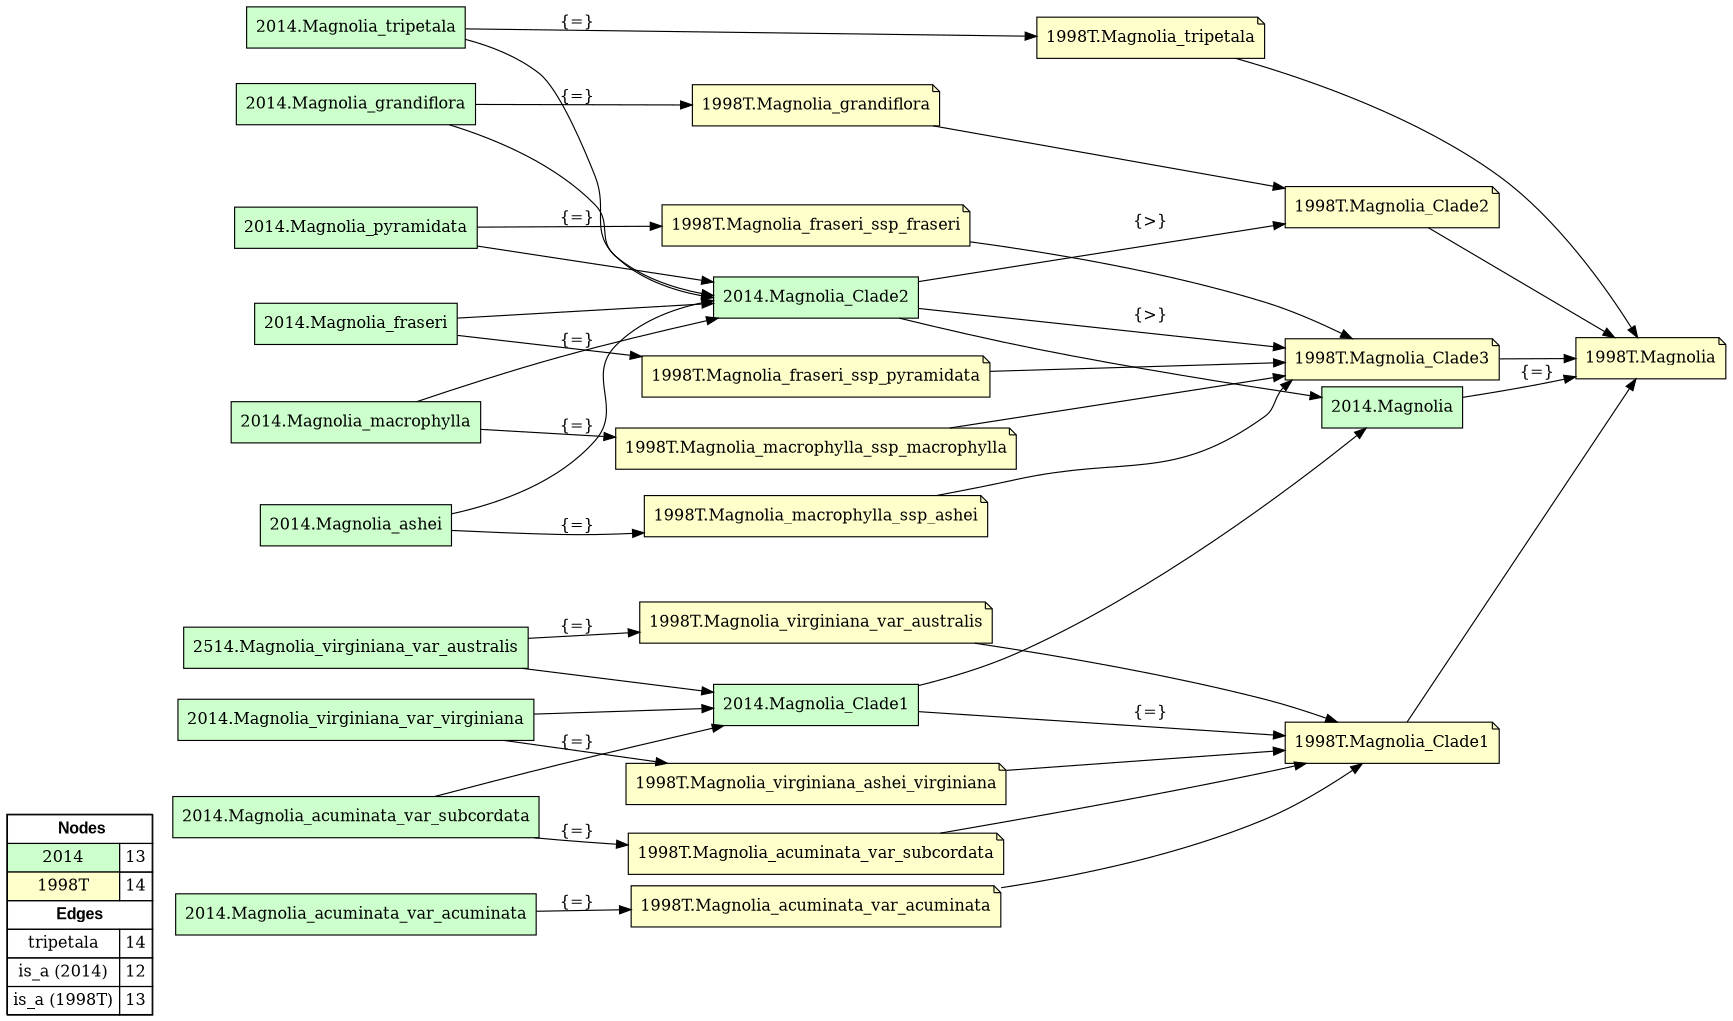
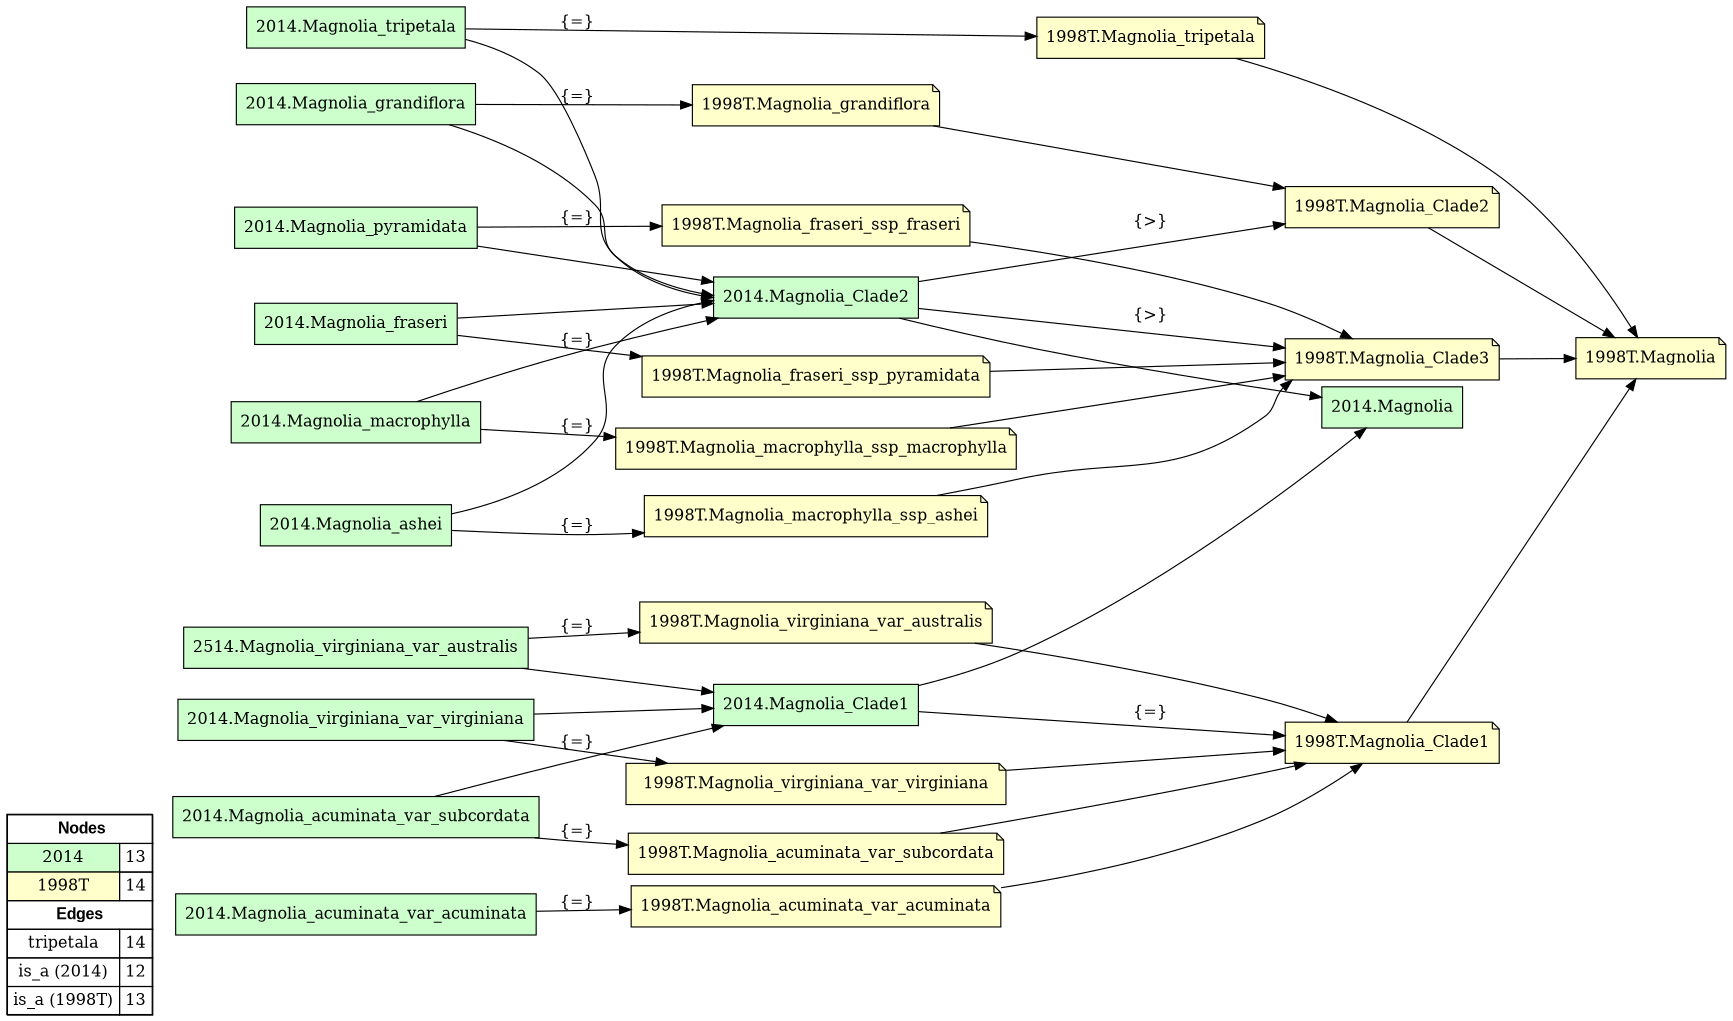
edge "2014.Magnolia" -> "1998T.Magnolia": removed, label "{=}"
node "1998T.Magnolia_virginiana_ashei_virginiana": label "1998T.Magnolia_virginiana_ashei_virginiana" -> "1998T.Magnolia_virginiana_var_virginiana"
